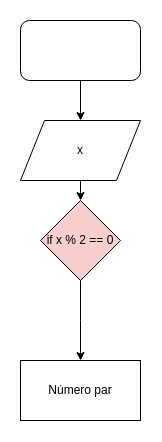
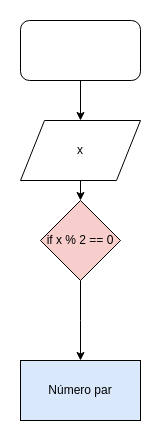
node "Número par": fillcolor #ffffff -> #dae8fc
